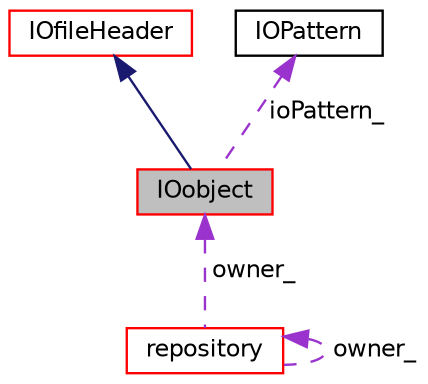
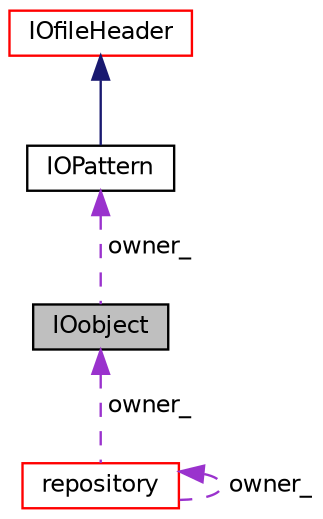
edge "IOobject" -> "IOPattern": label " ioPattern_" -> " owner_"
edge "IOobject" -> "IOfileHeader": now "IOPattern" -> "IOfileHeader"
node "IOobject": color red -> black
